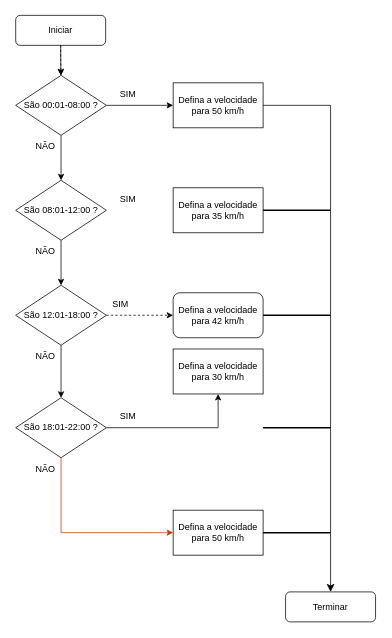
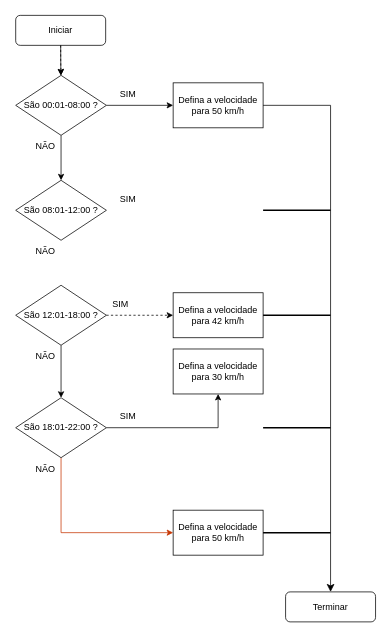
node "Defina a velocidade para 35 km/h": removed
edge "São 08:01-12:00 ?" -> "São 12:01-18:00 ?": removed
node "Defina a velocidade para 42 km/h": shape rounded rectangle -> rectangle
